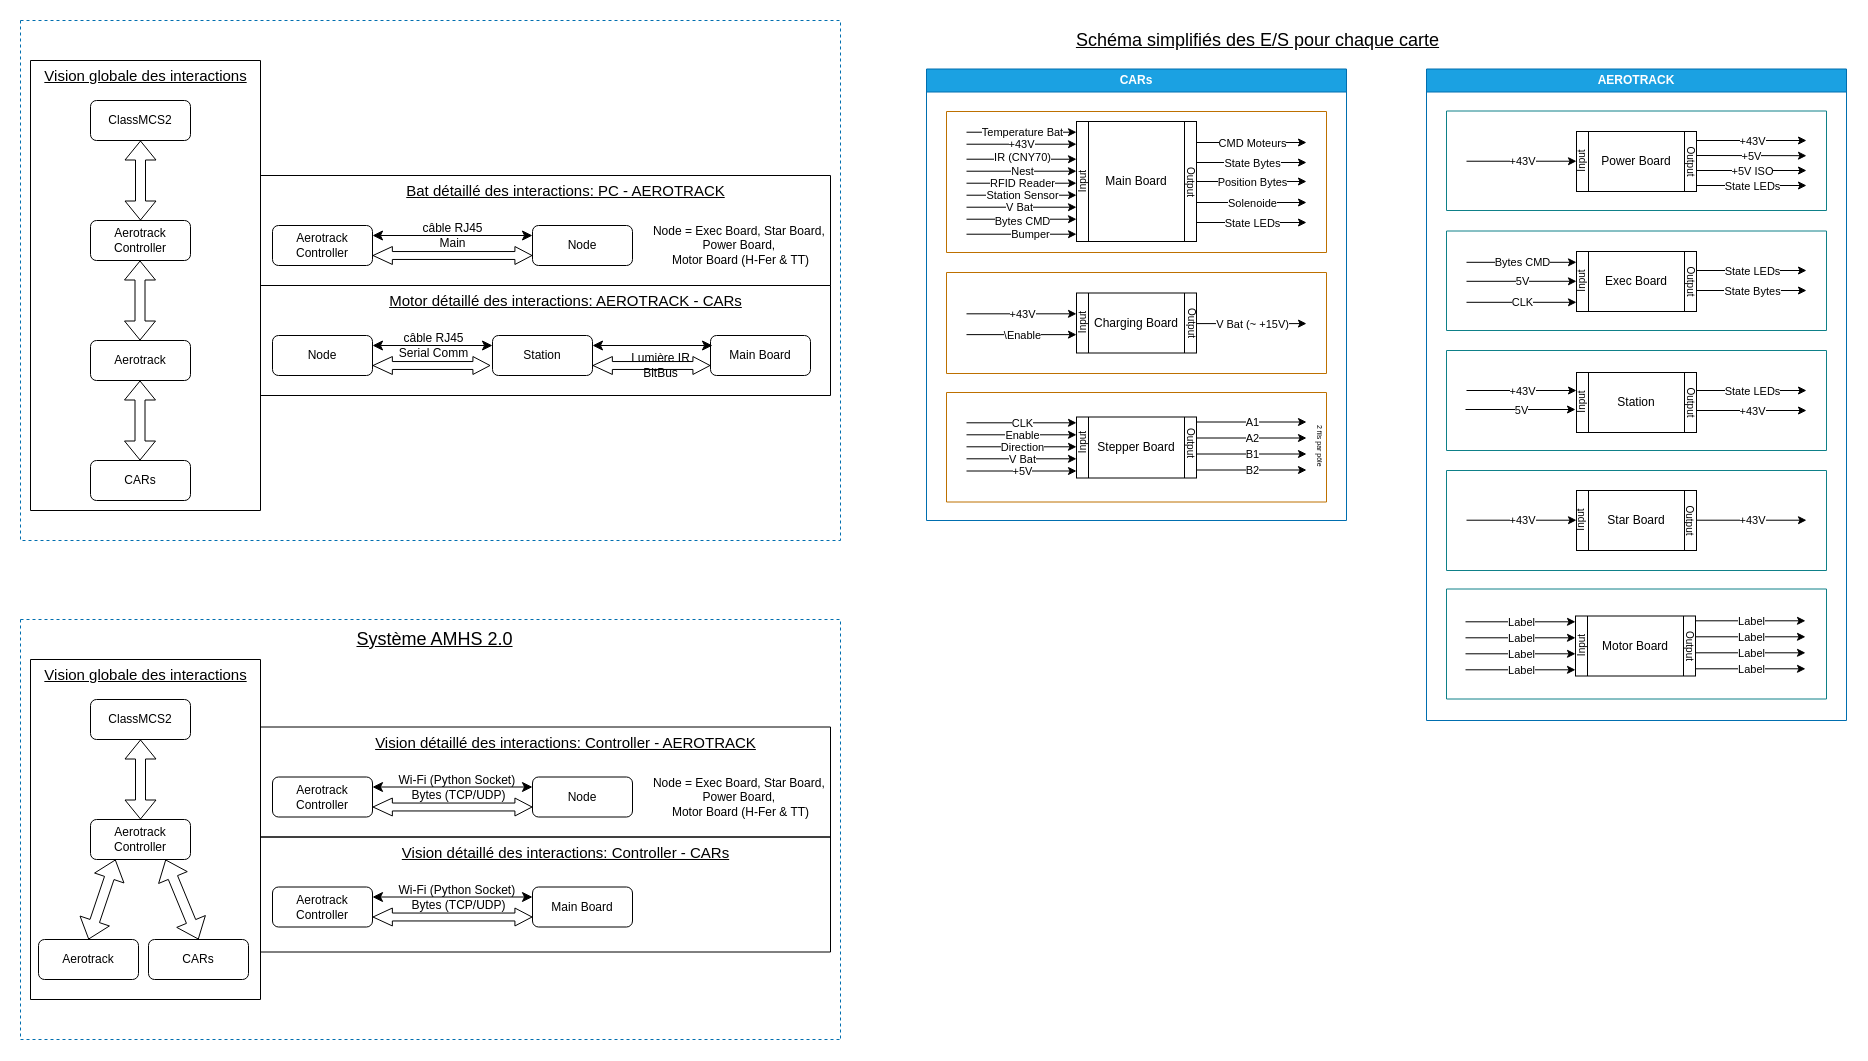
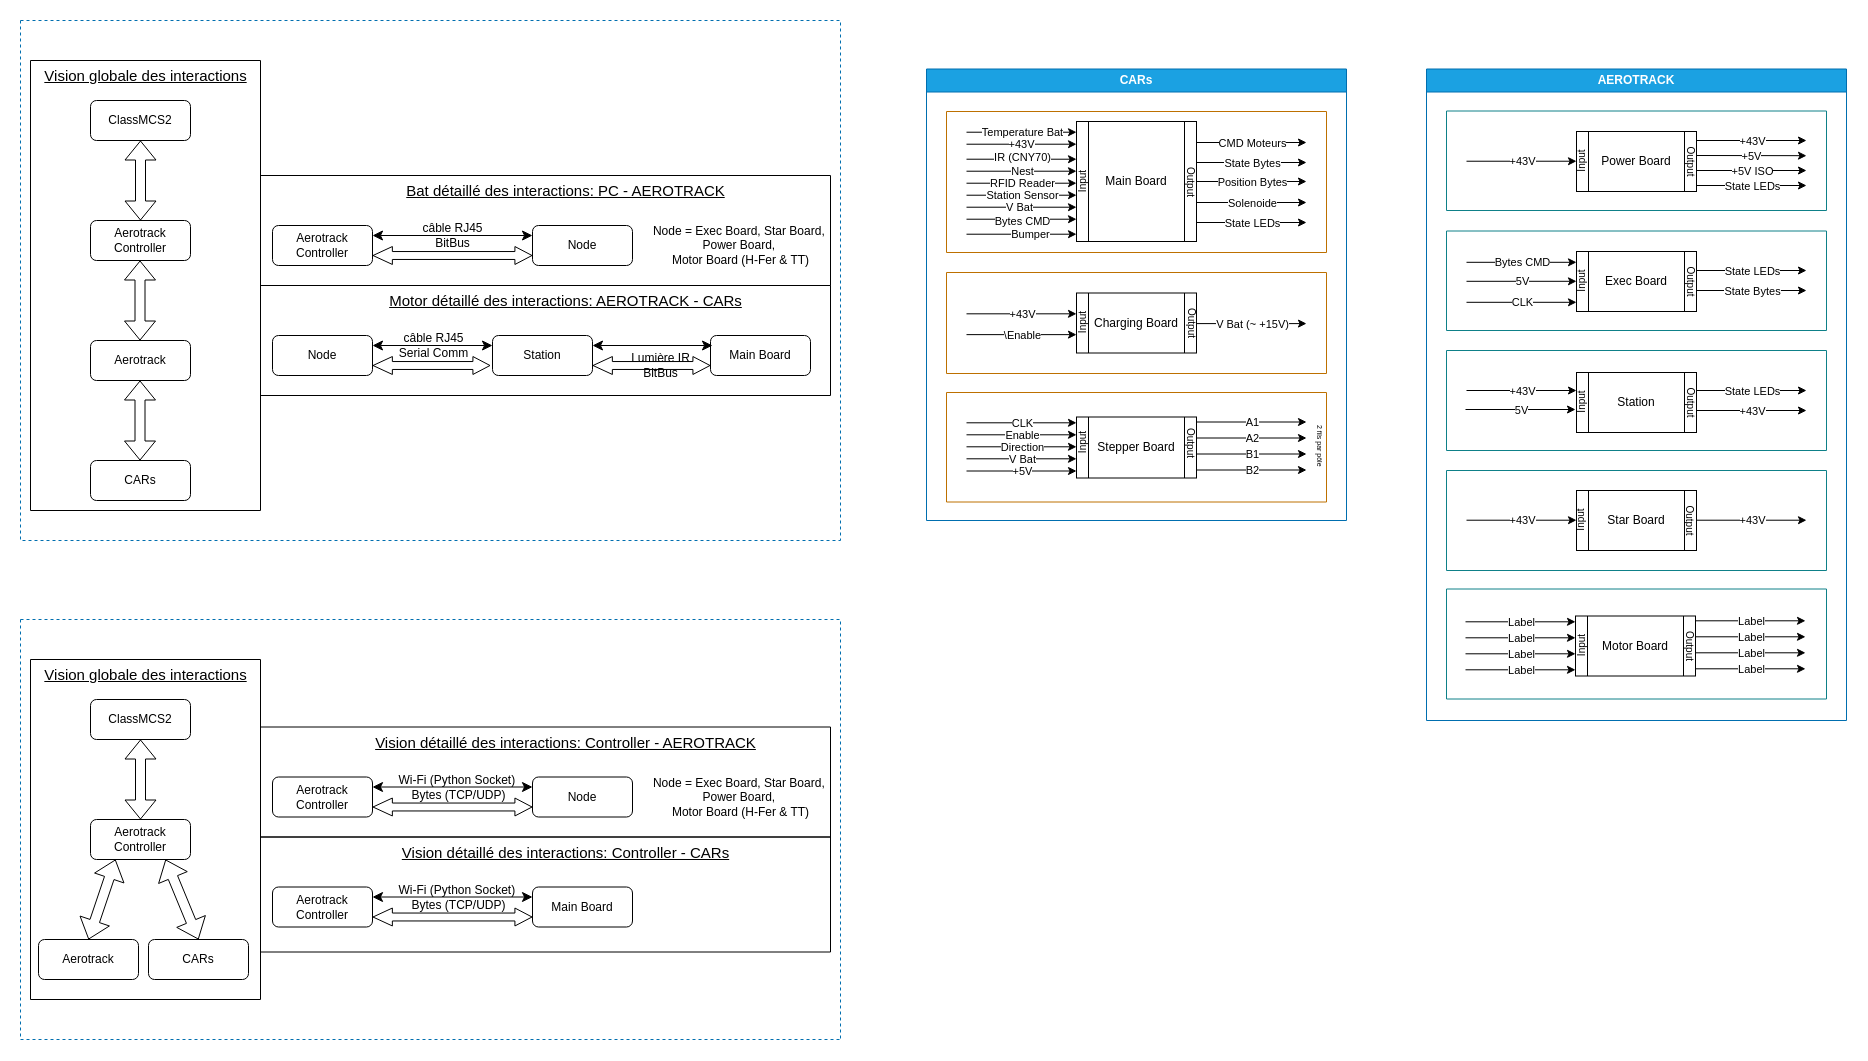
node "Schéma simplifiés des E/S pour chaque carte": removed
node "câble RJ45 Main": label "câble RJ45 Main" -> "câble RJ45 BitBus"
node "Système AMHS 2.0": removed
